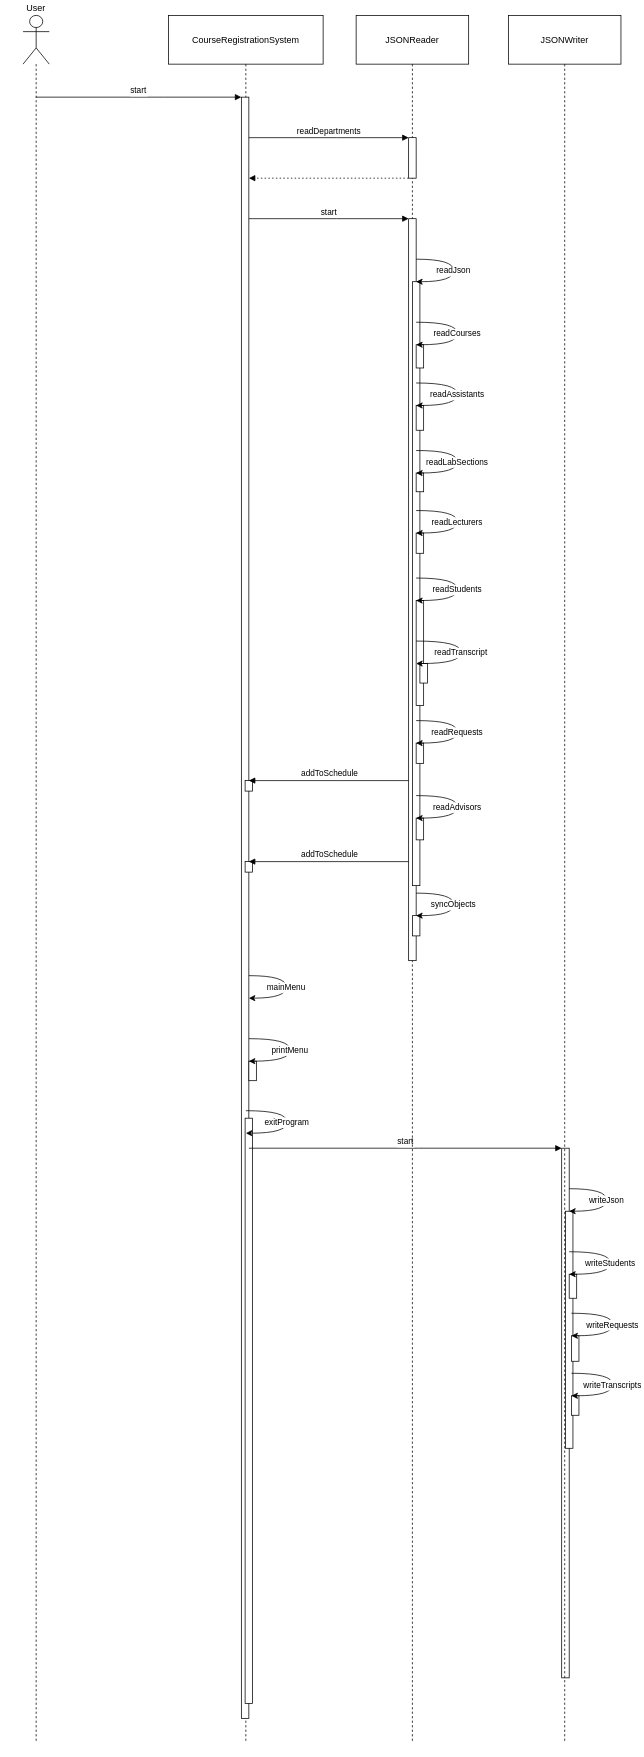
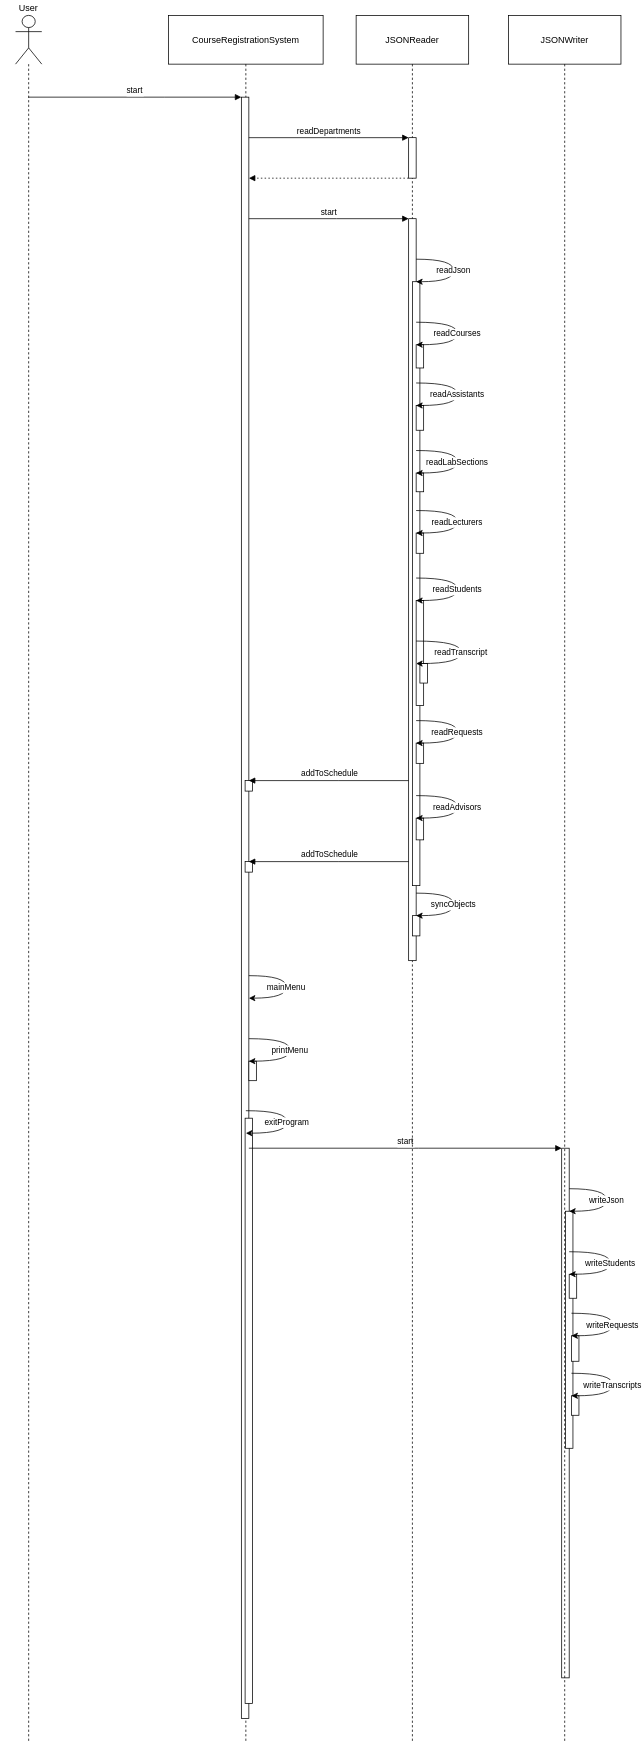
node "User": moved (36, 878) -> (29, 878)
